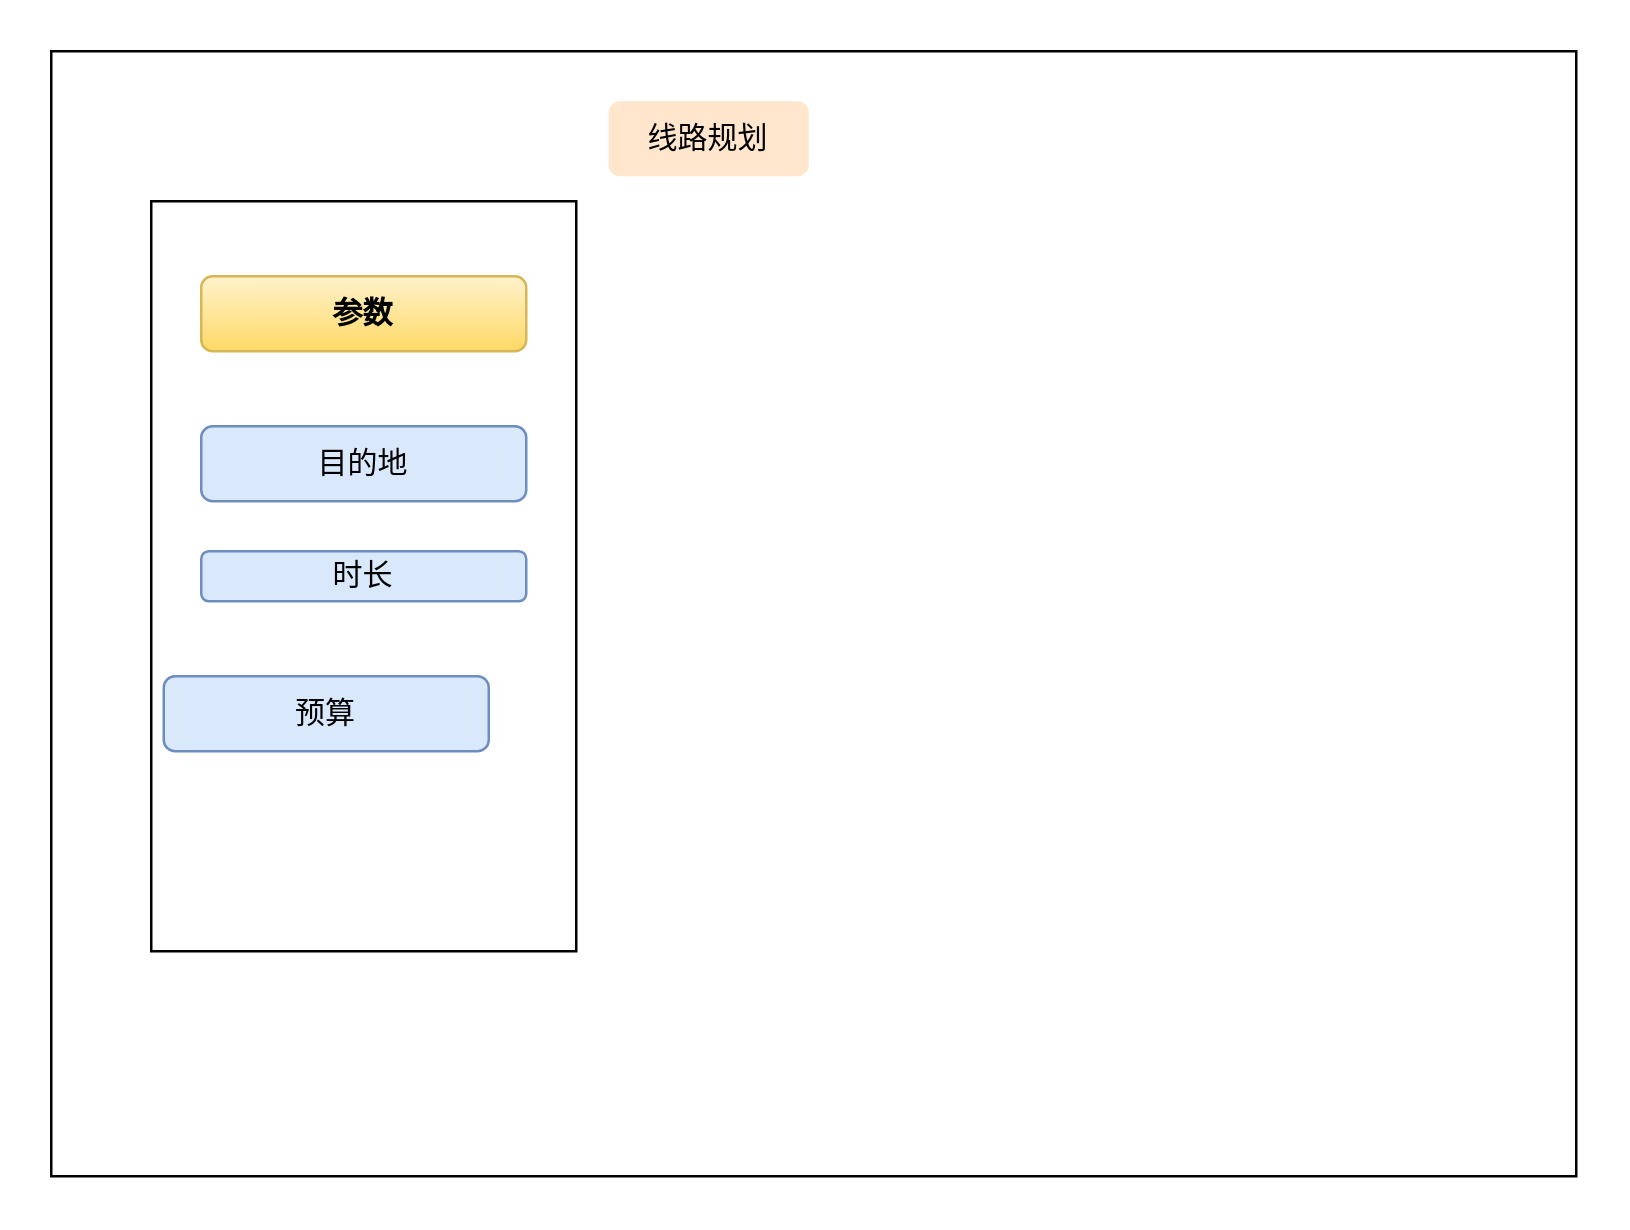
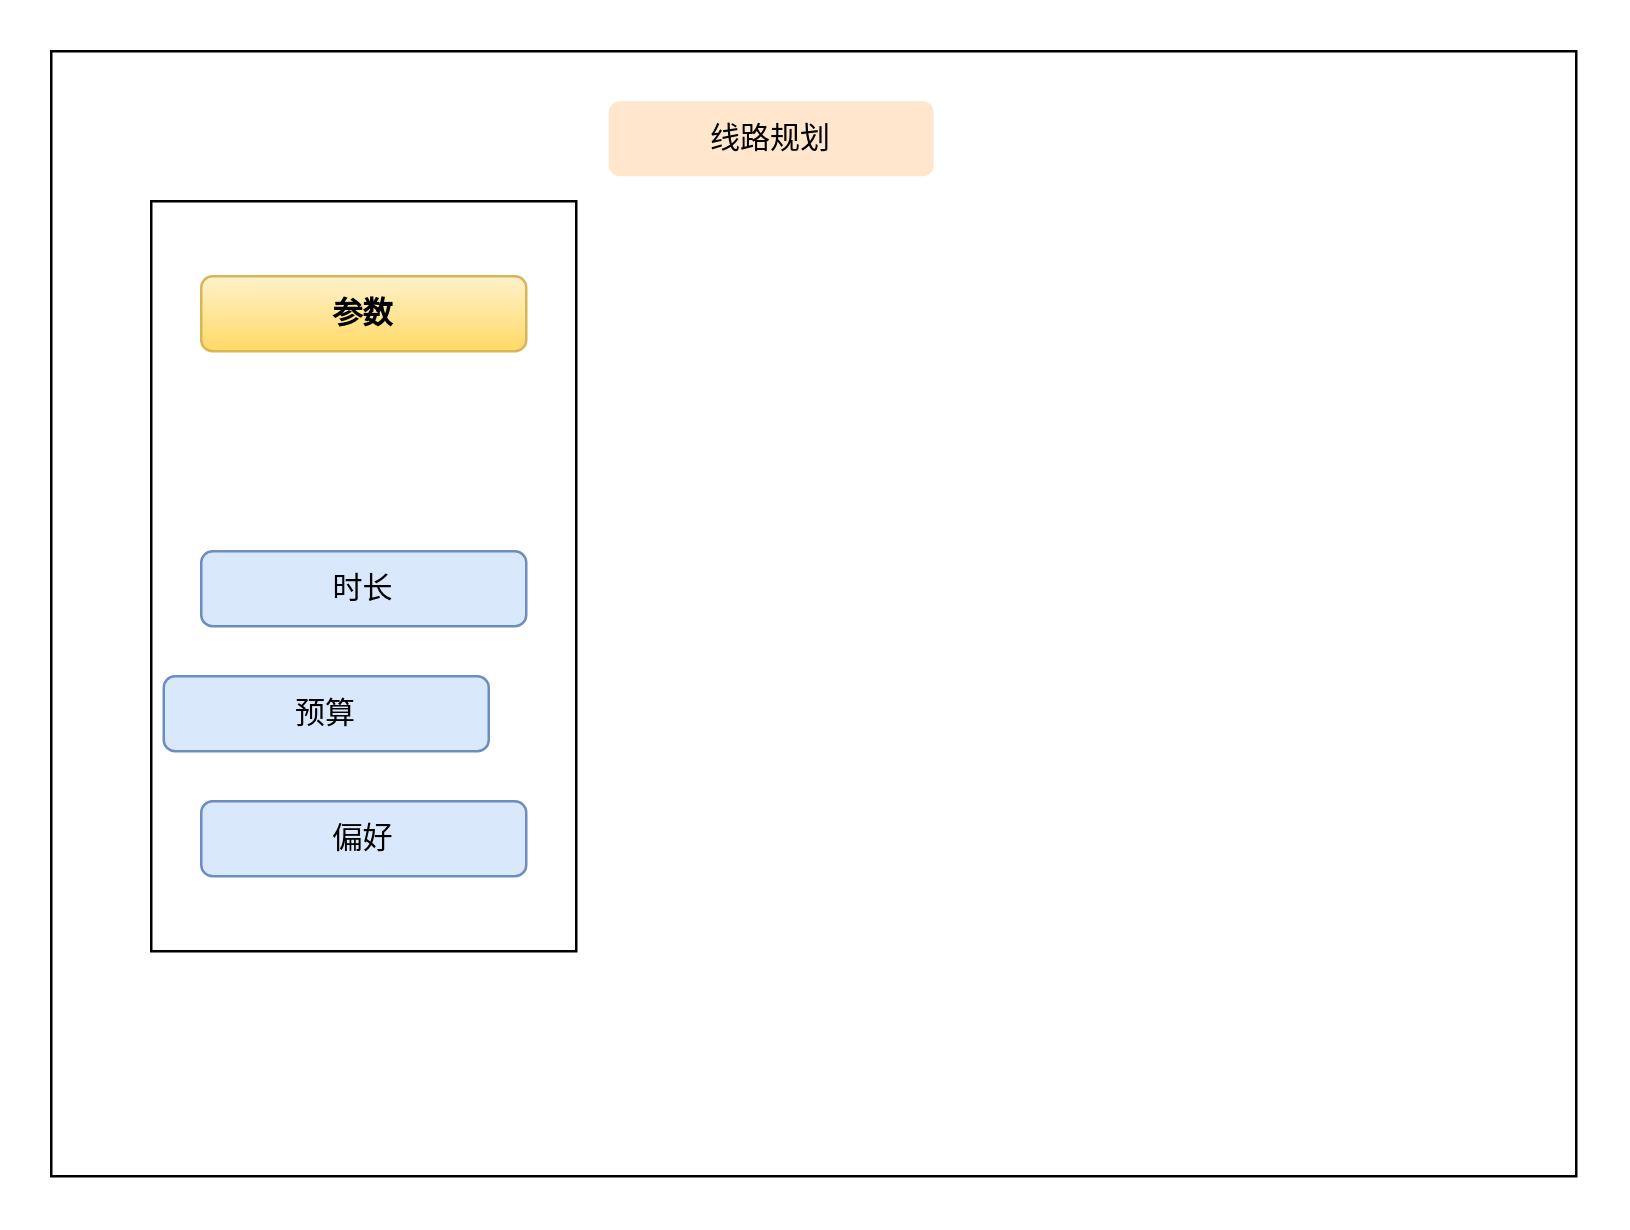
node "线路规划": size 200x75 -> 325x75
node "目的地": removed
node "时长": size 325x50 -> 325x75
node "偏好": added
